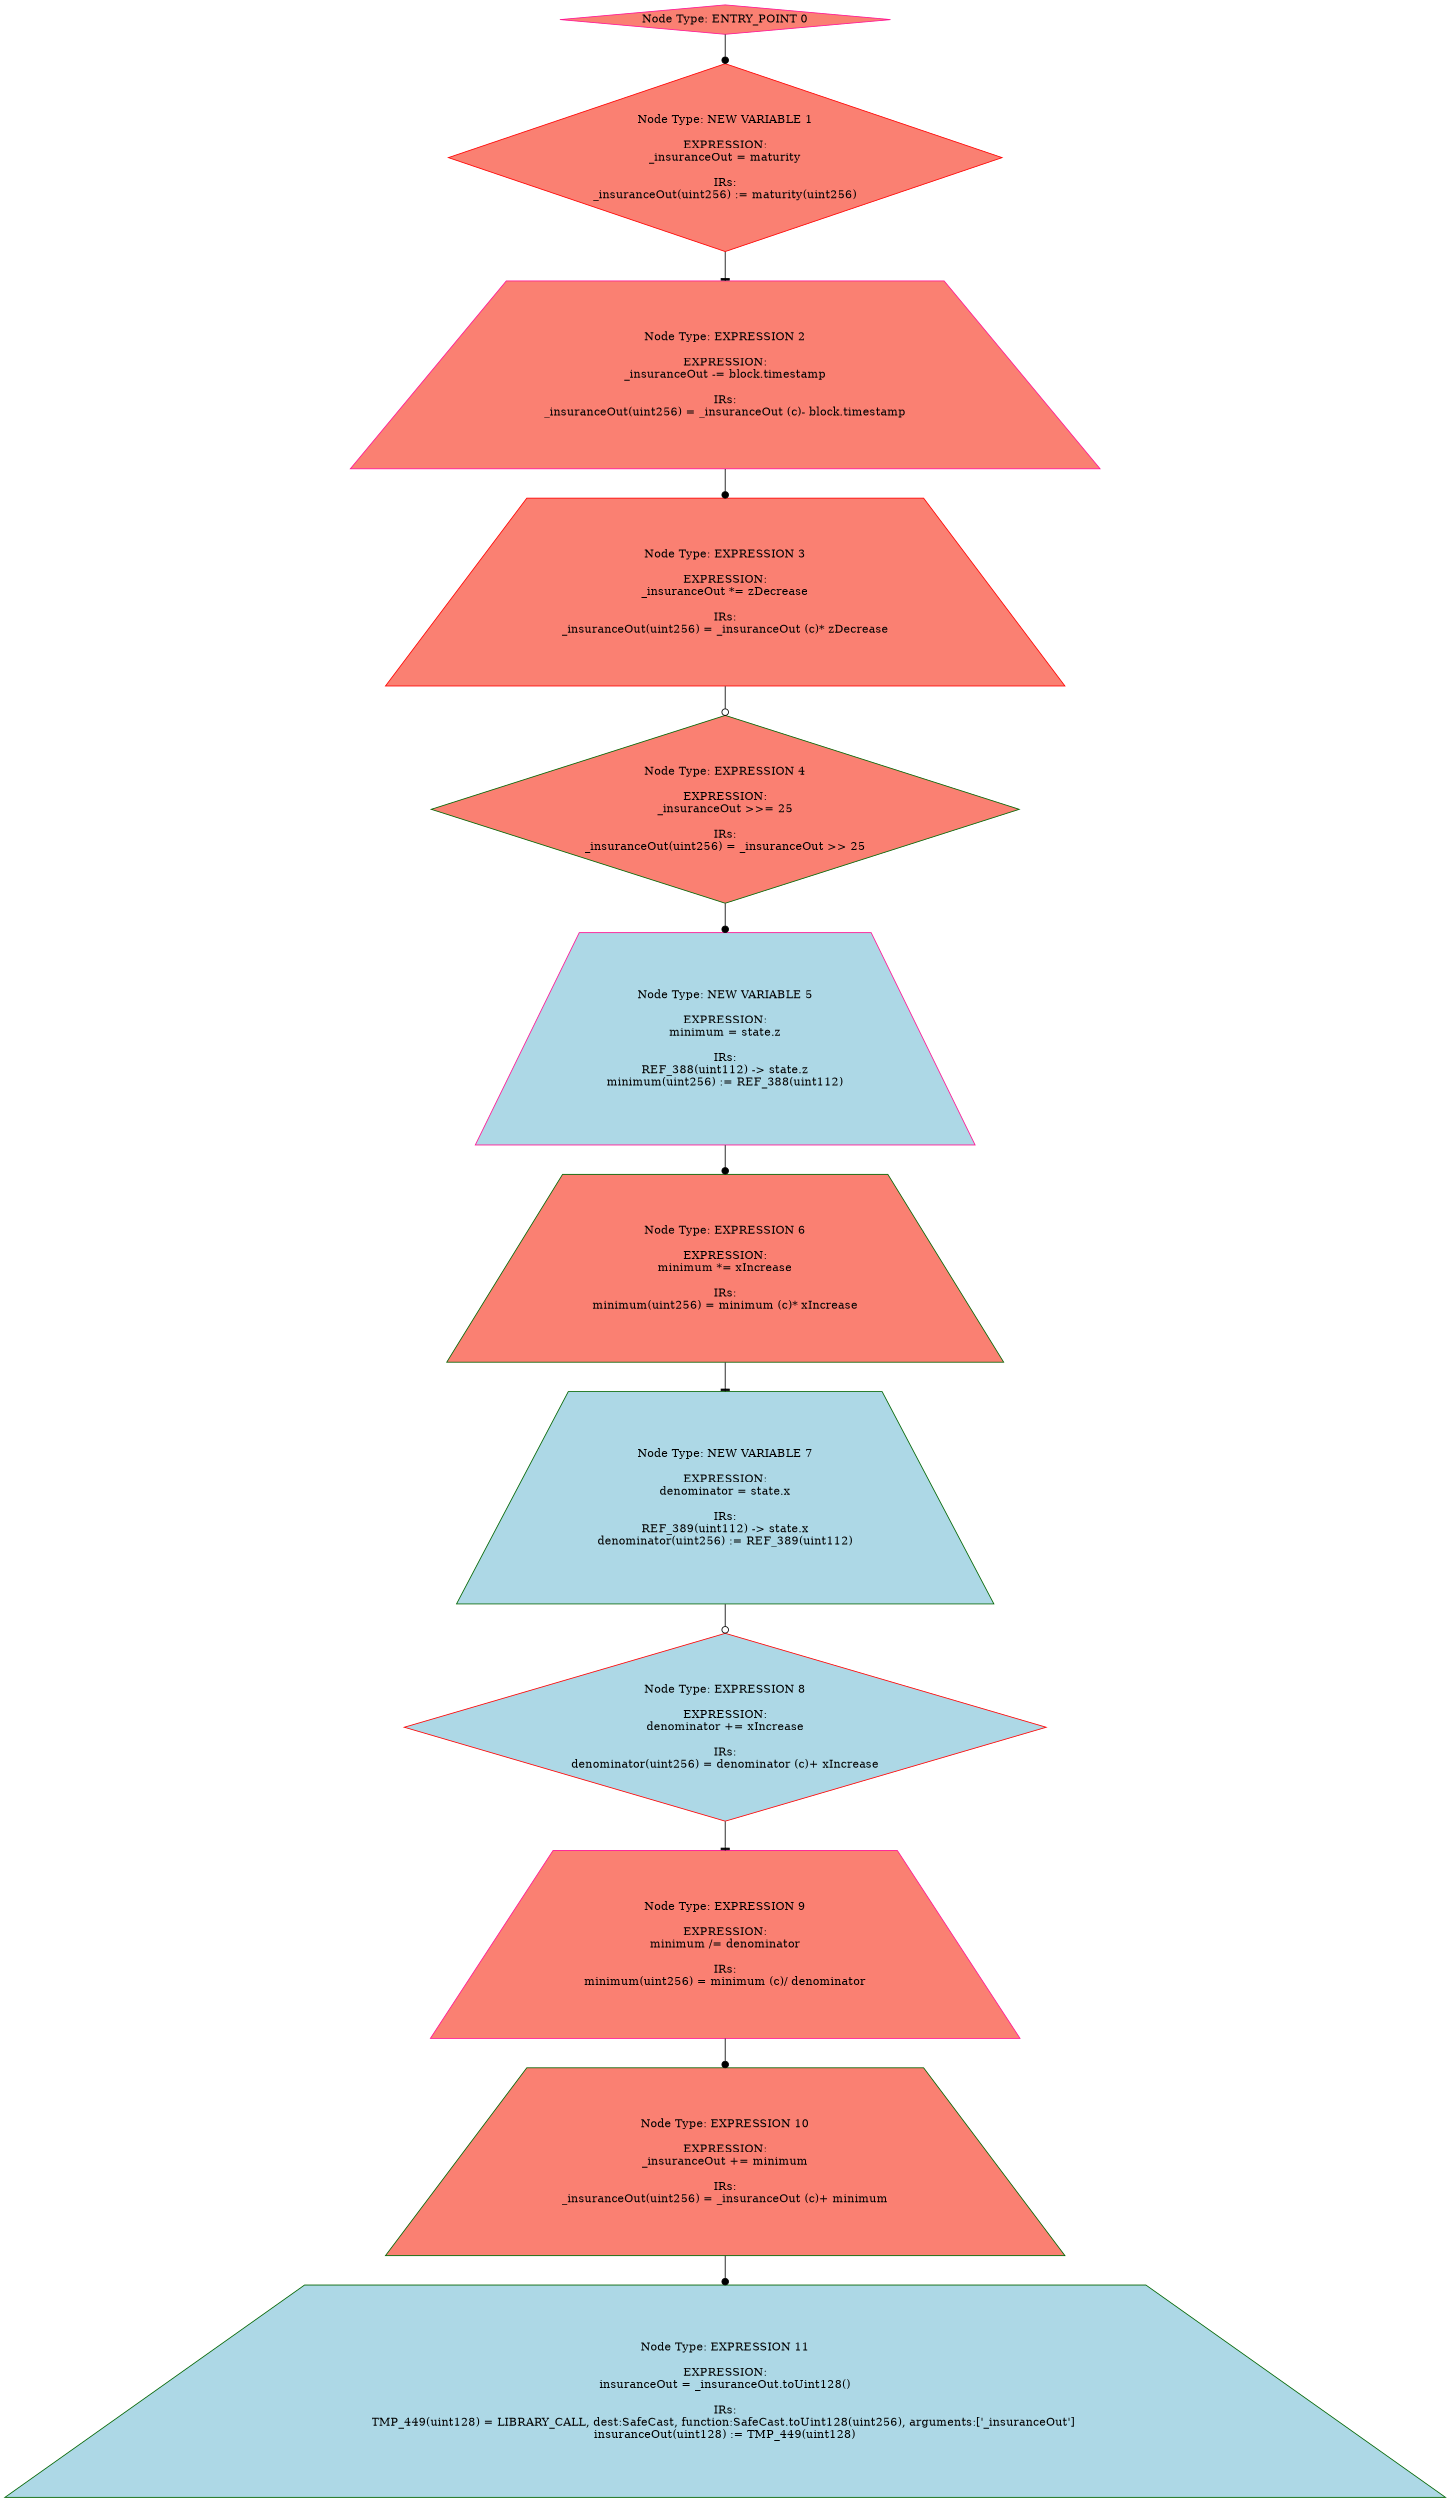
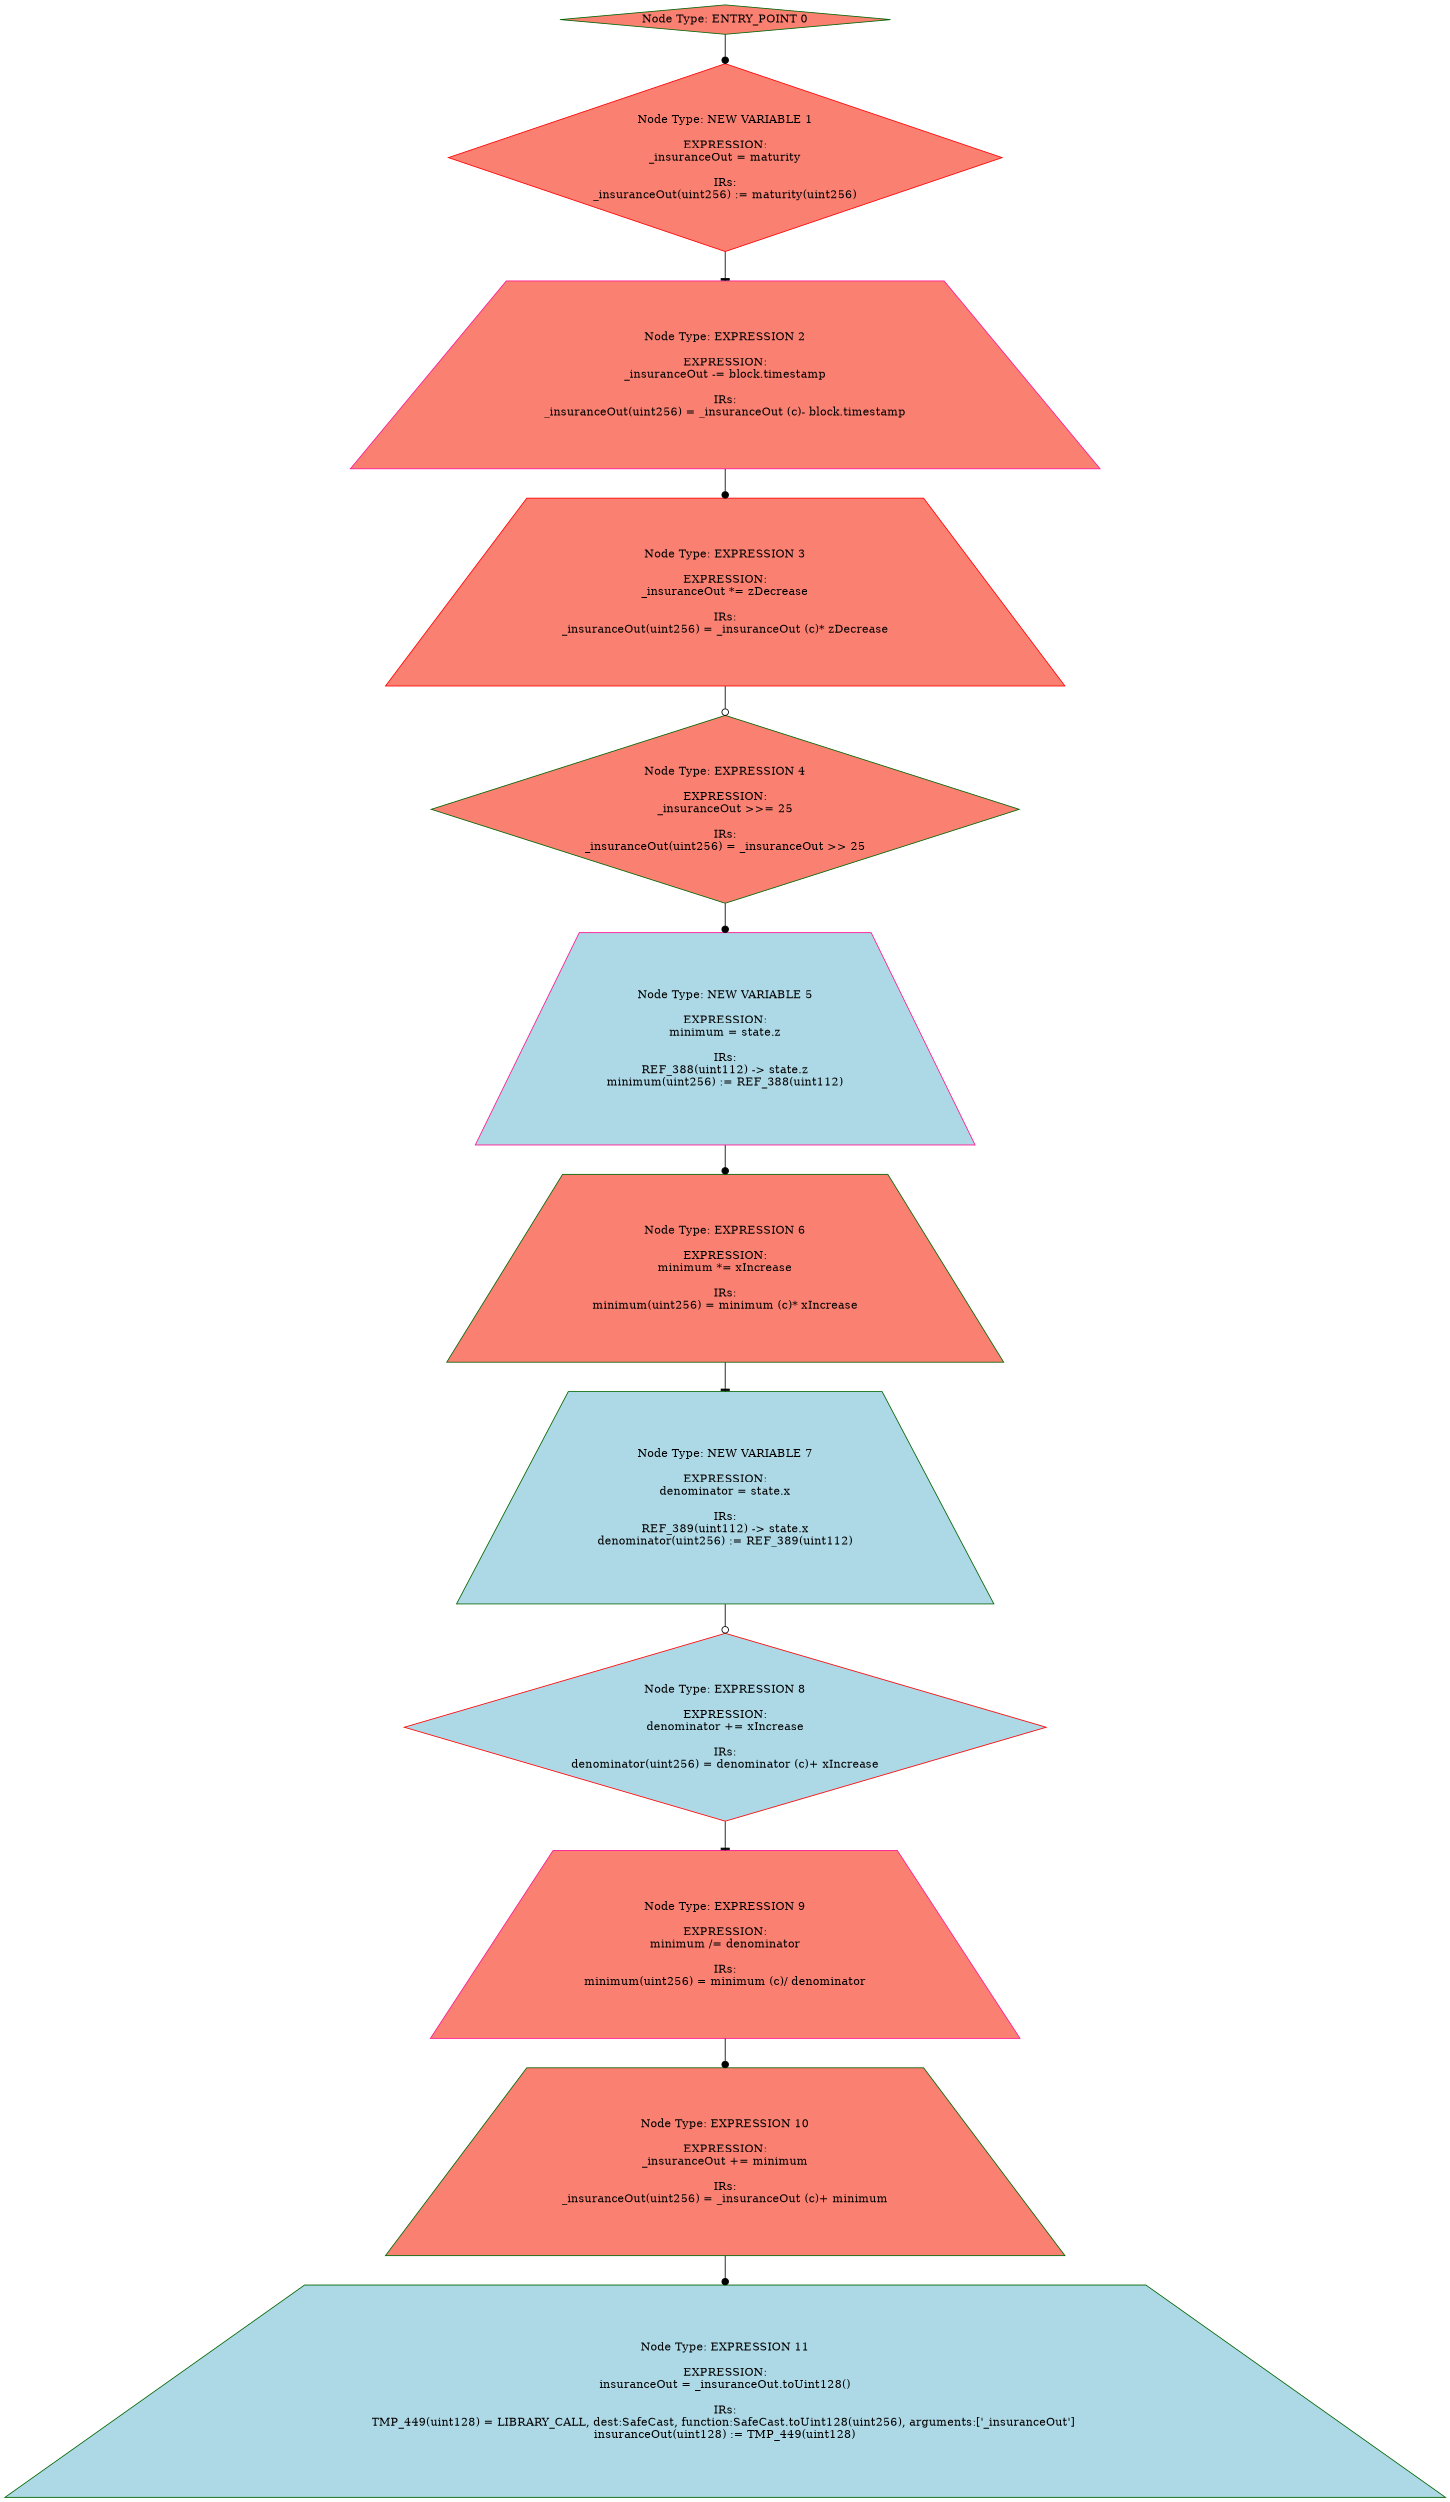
node "Node Type: ENTRY_POINT 0": color deeppink -> darkgreen
